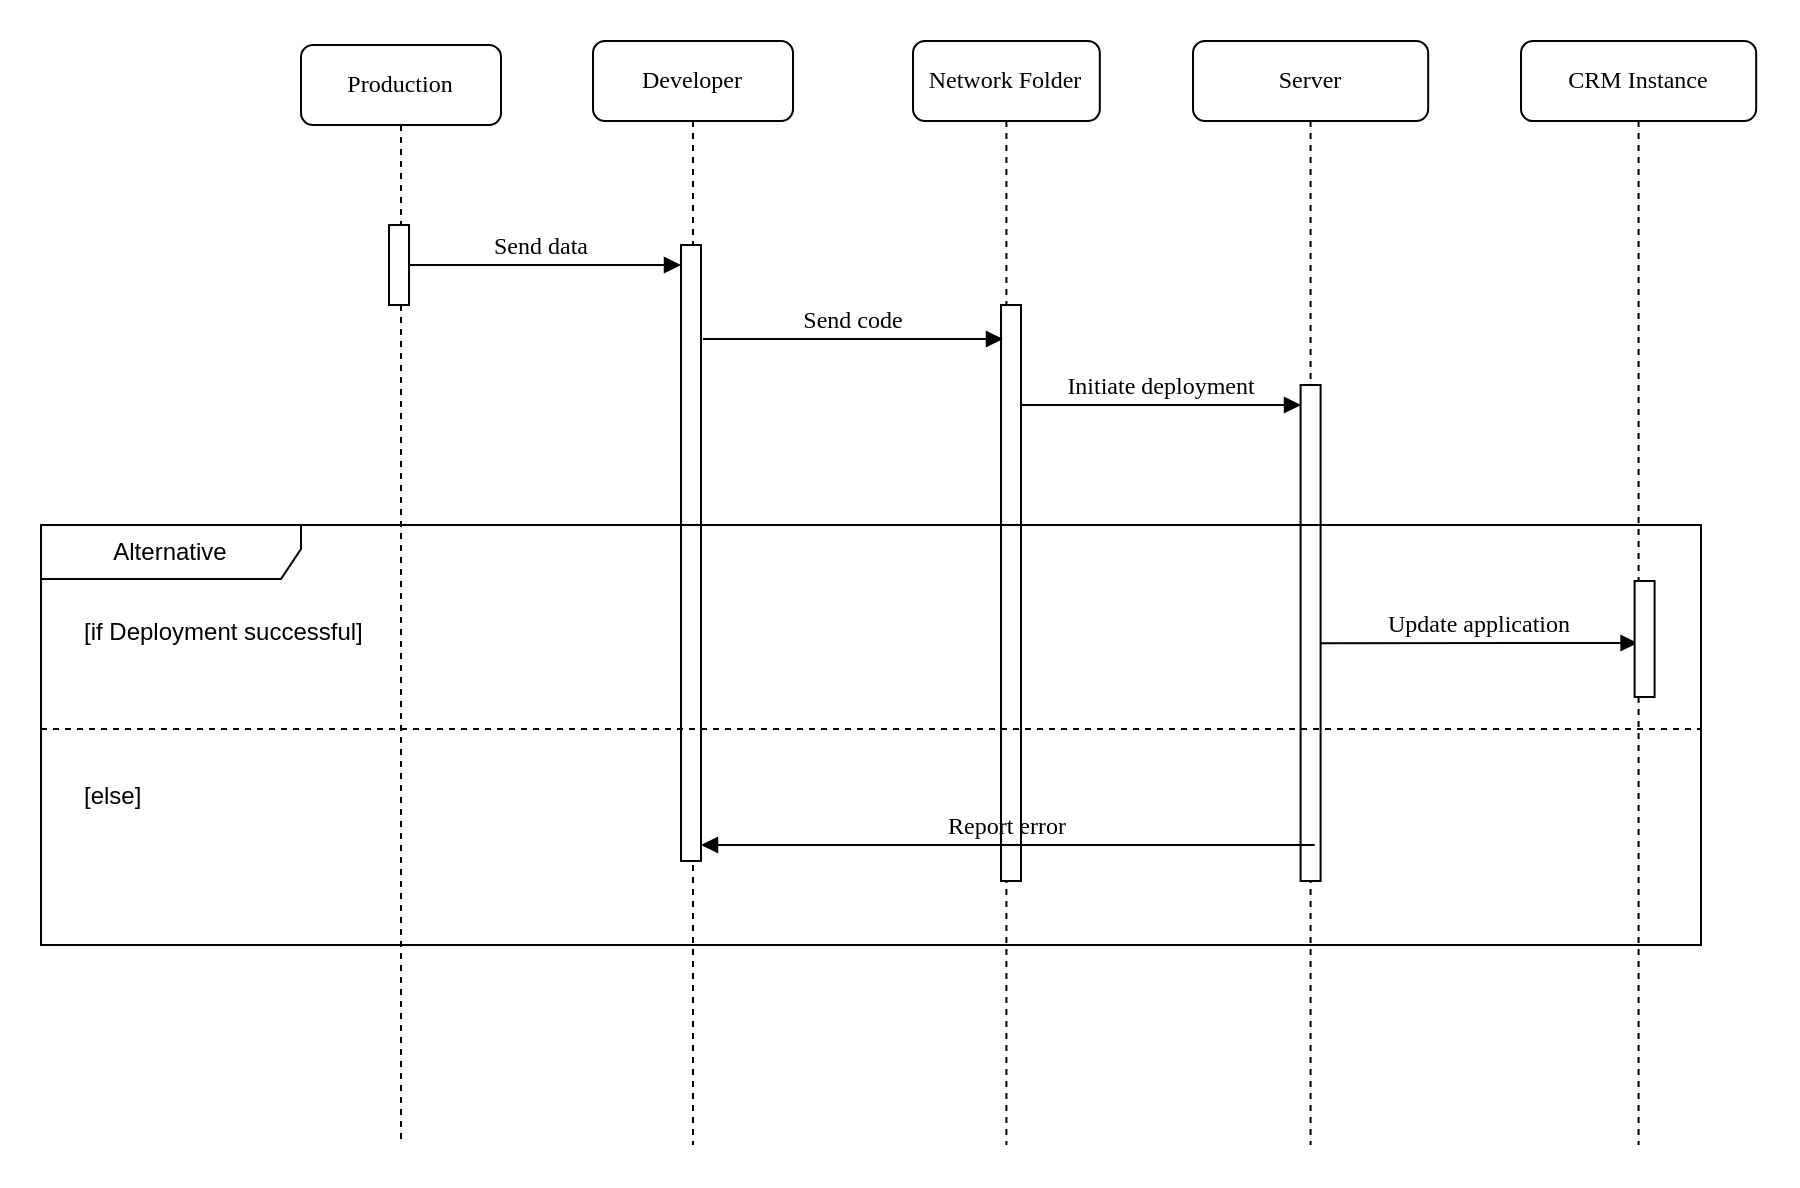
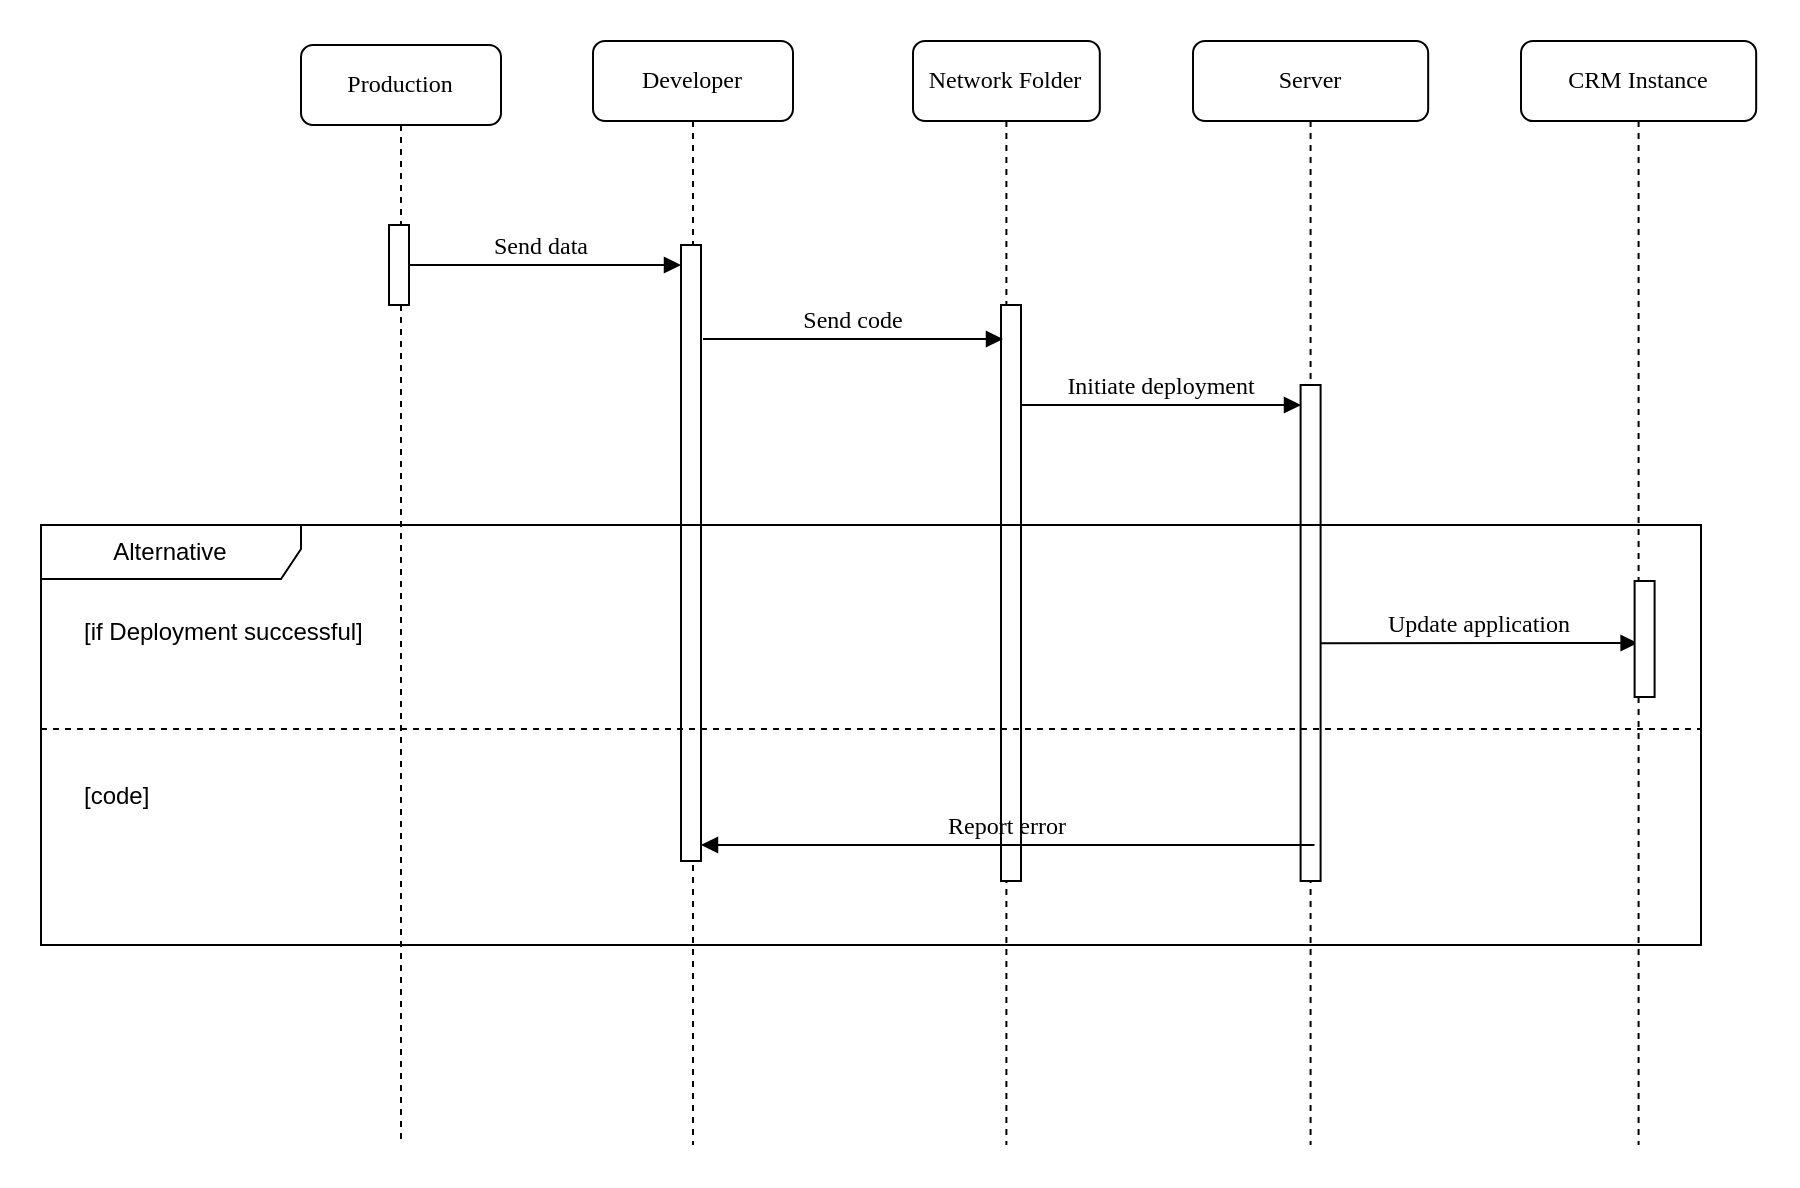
node "[else]": label "[else]" -> "[code]"
